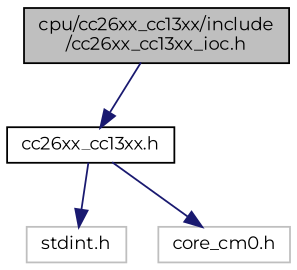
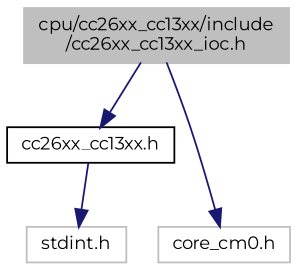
node "cpu/cc26xx_cc13xx/include /cc26xx_cc13xx_ioc.h": color black -> grey75
edge "cc26xx_cc13xx.h" -> "core_cm0.h": now "cpu/cc26xx_cc13xx/include /cc26xx_cc13xx_ioc.h" -> "core_cm0.h"
